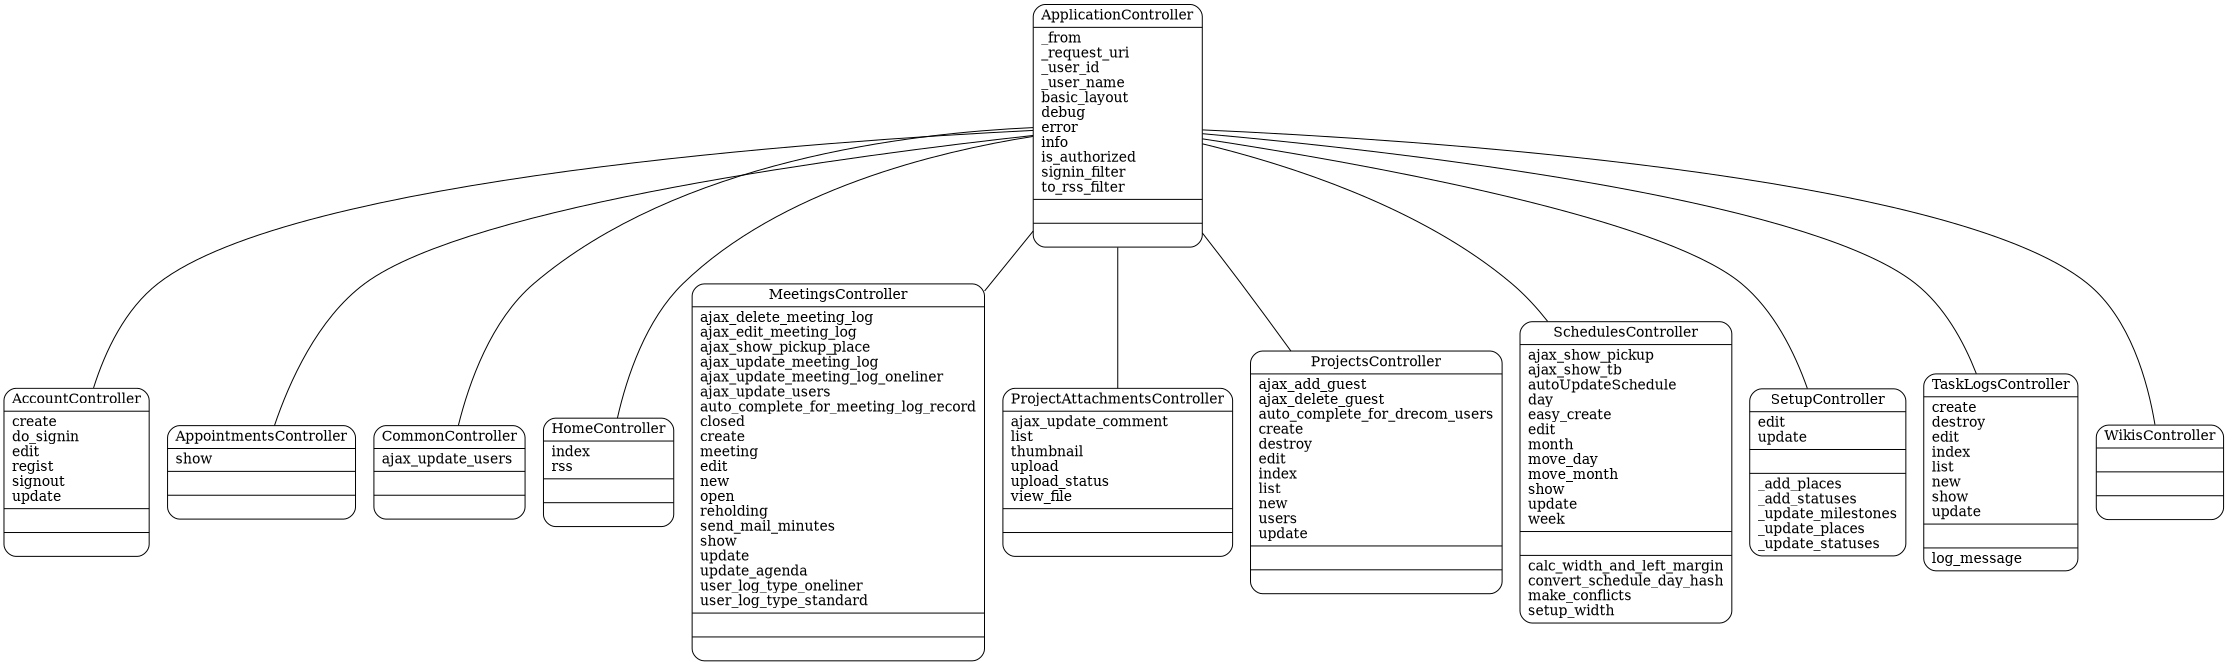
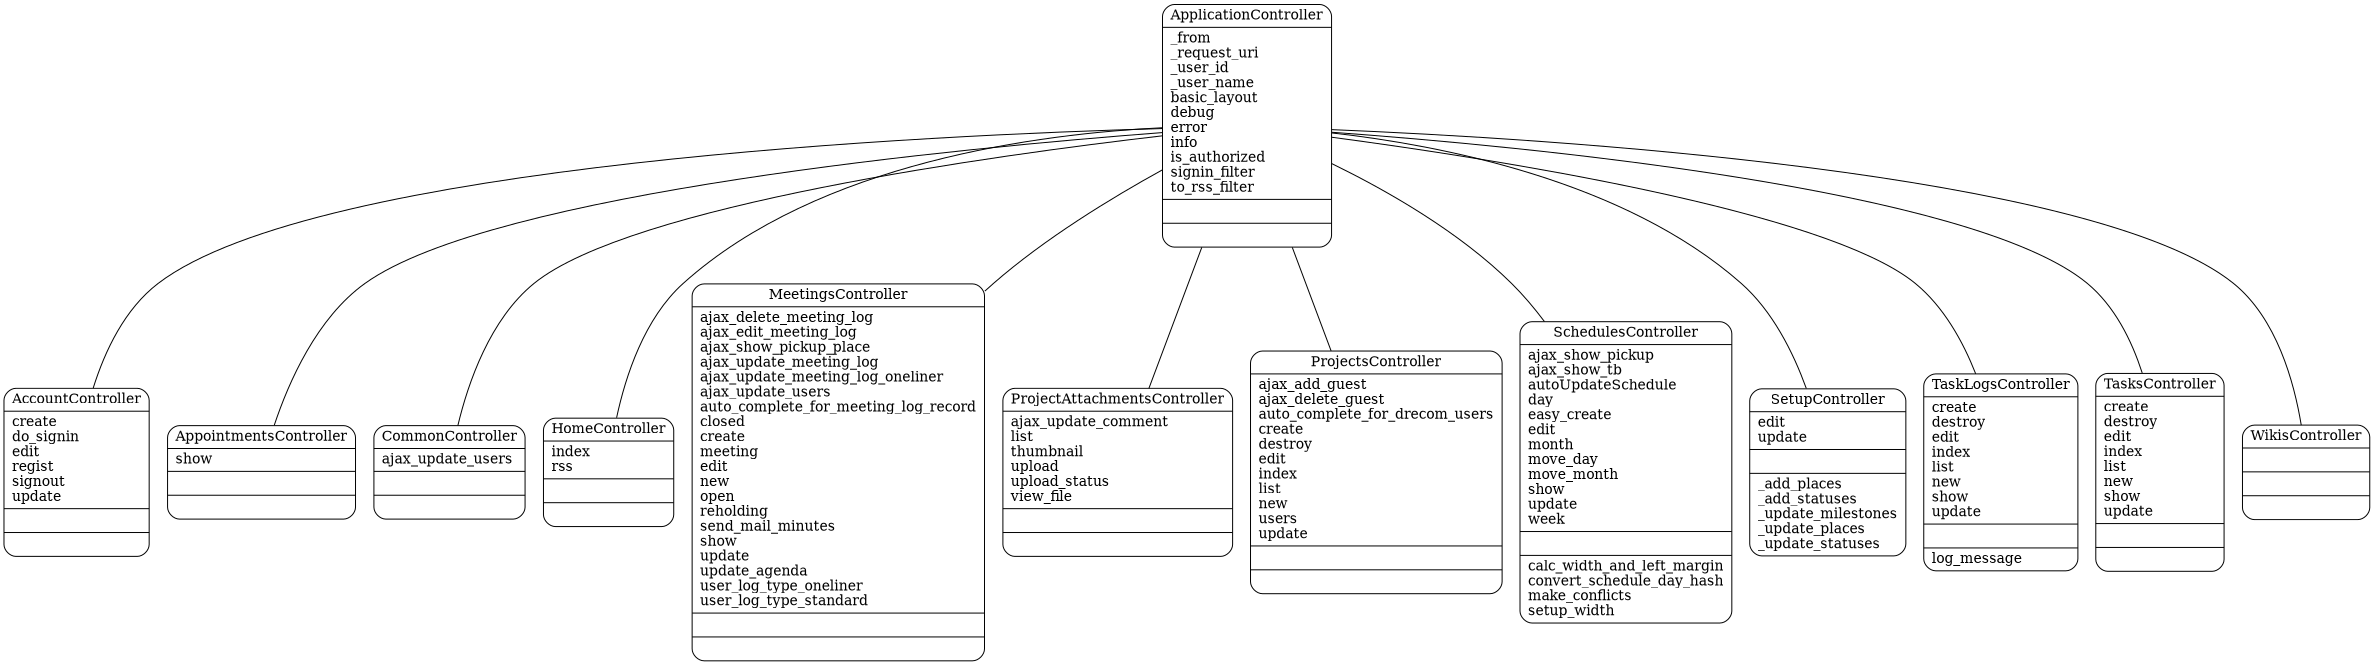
node "TasksController": added
